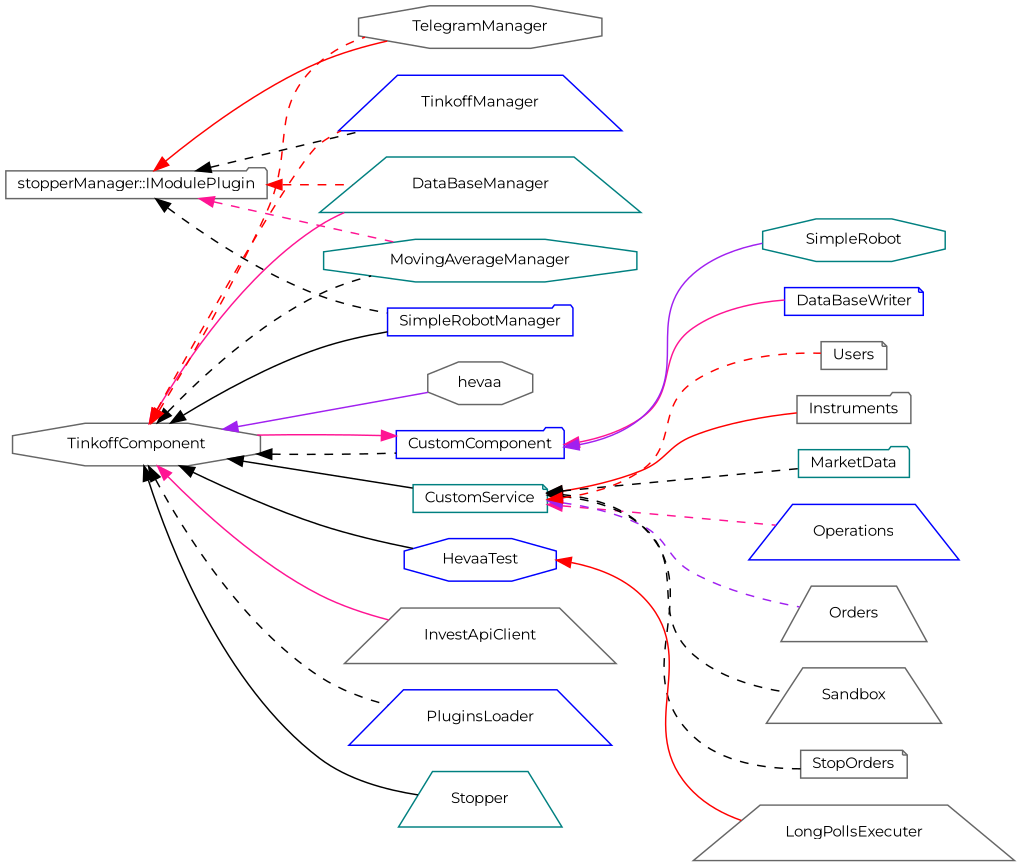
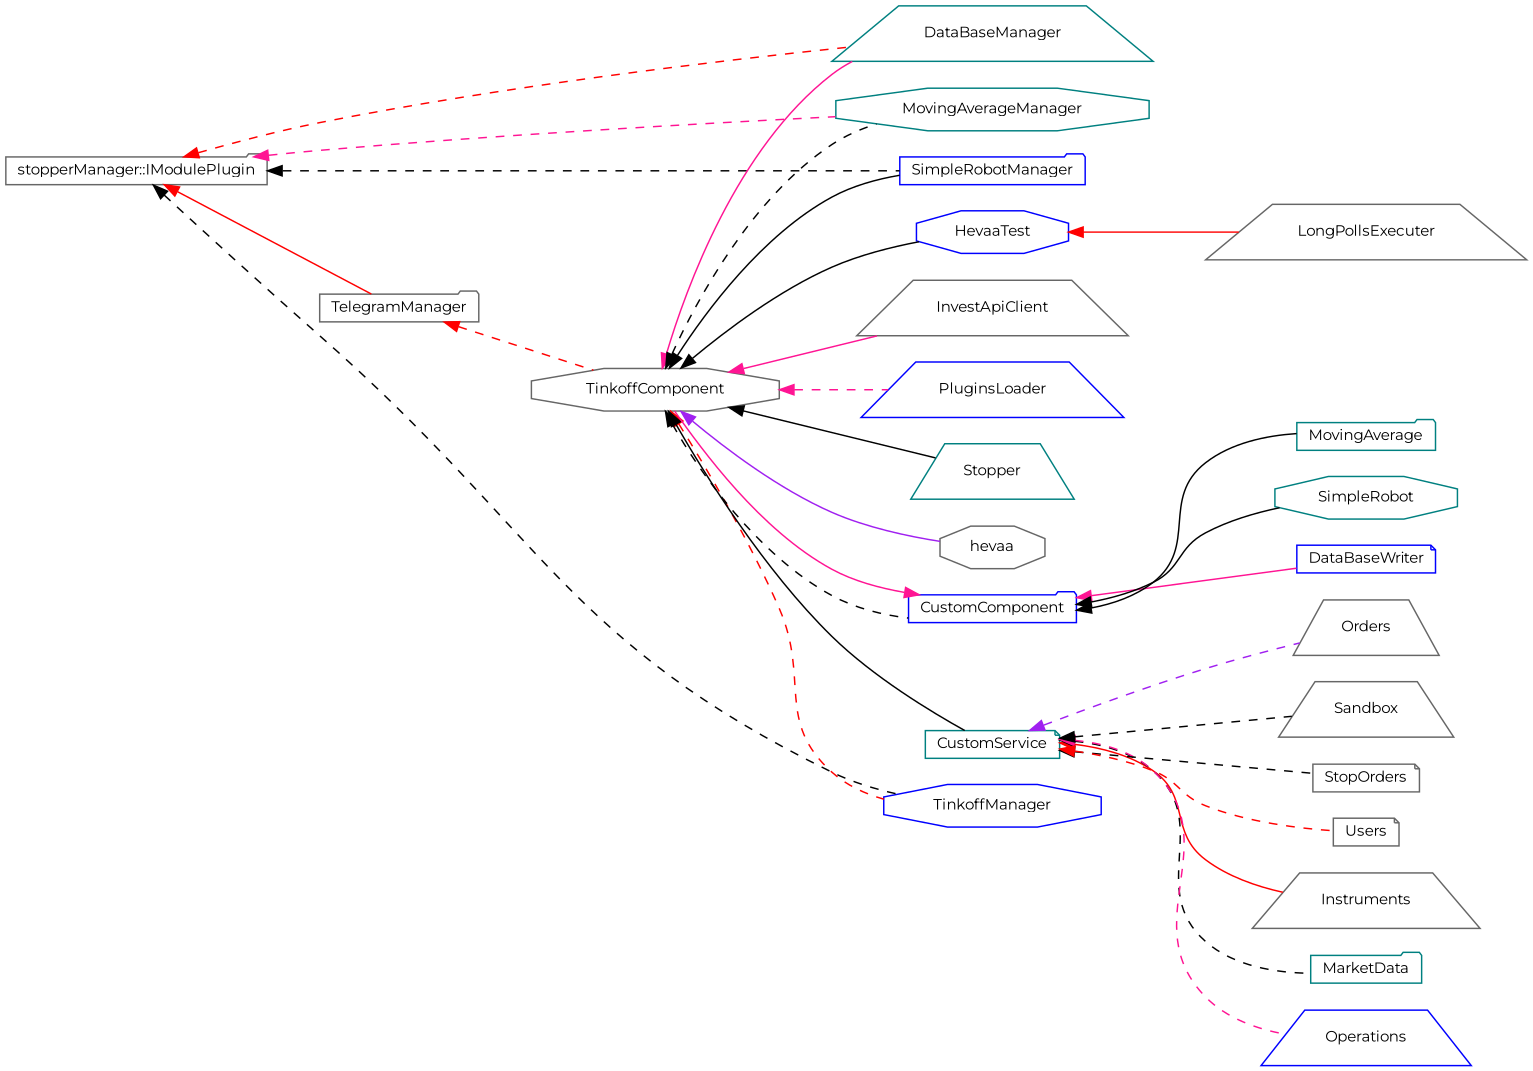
node "TelegramManager": shape octagon -> folder
node "TinkoffManager": shape trapezium -> octagon
edge "TelegramManager" -> "TinkoffComponent": reversed
edge "SimpleRobot" -> "CustomComponent": color purple -> black
node "Instruments": shape folder -> trapezium
node "MovingAverage": added
edge "PluginsLoader" -> "TinkoffComponent": color black -> deeppink
